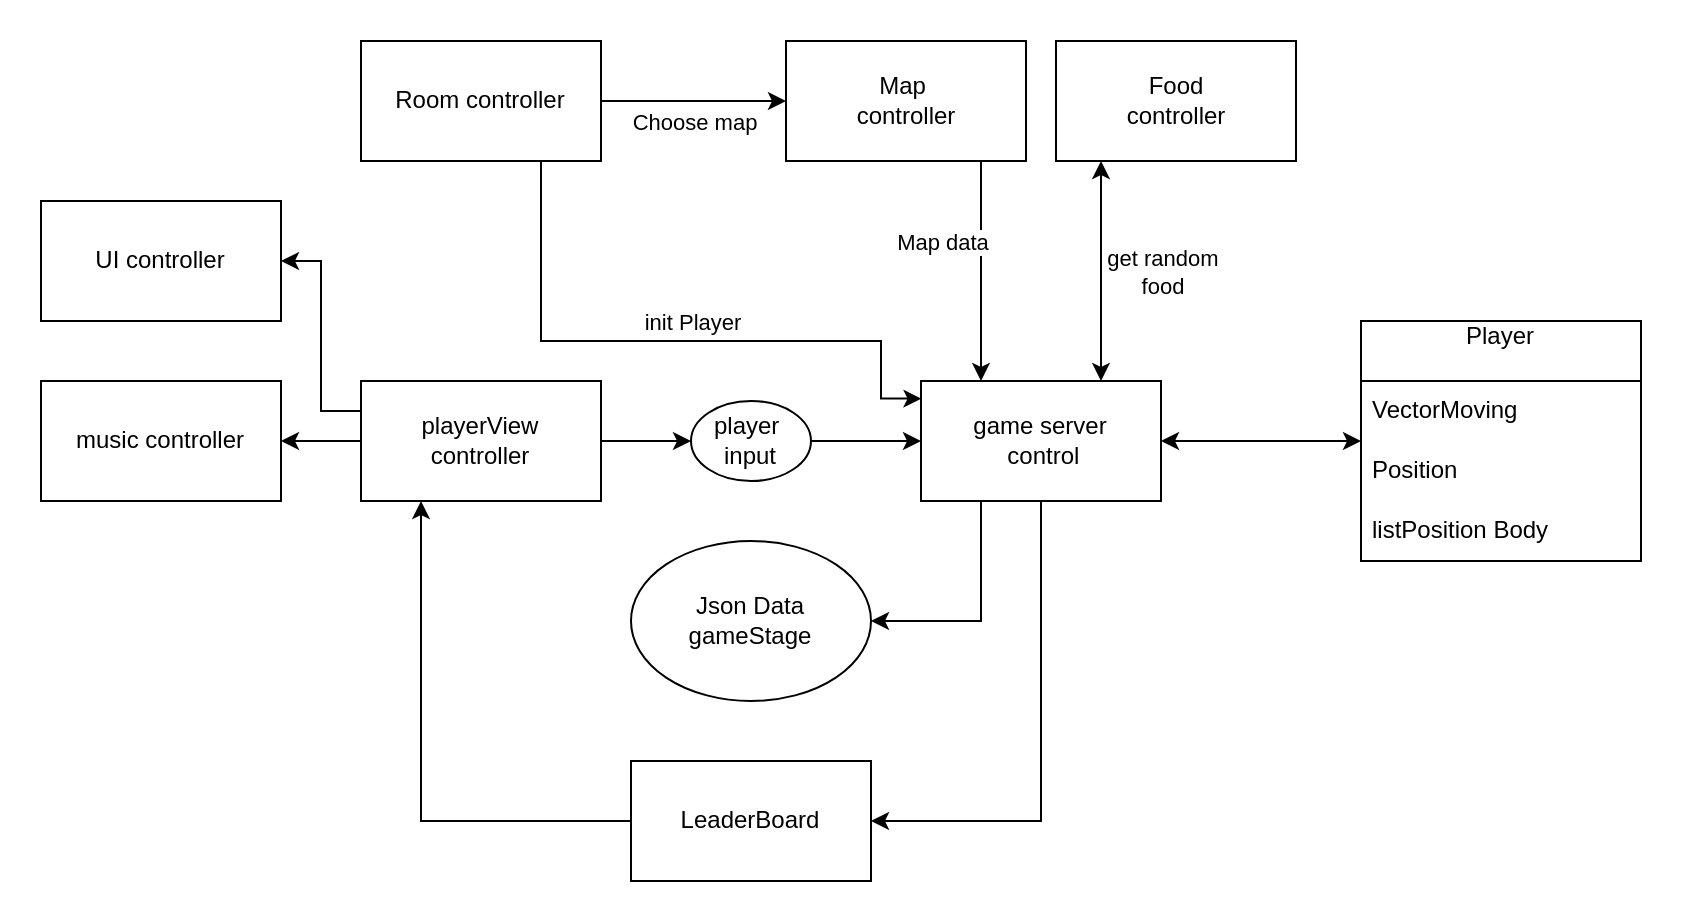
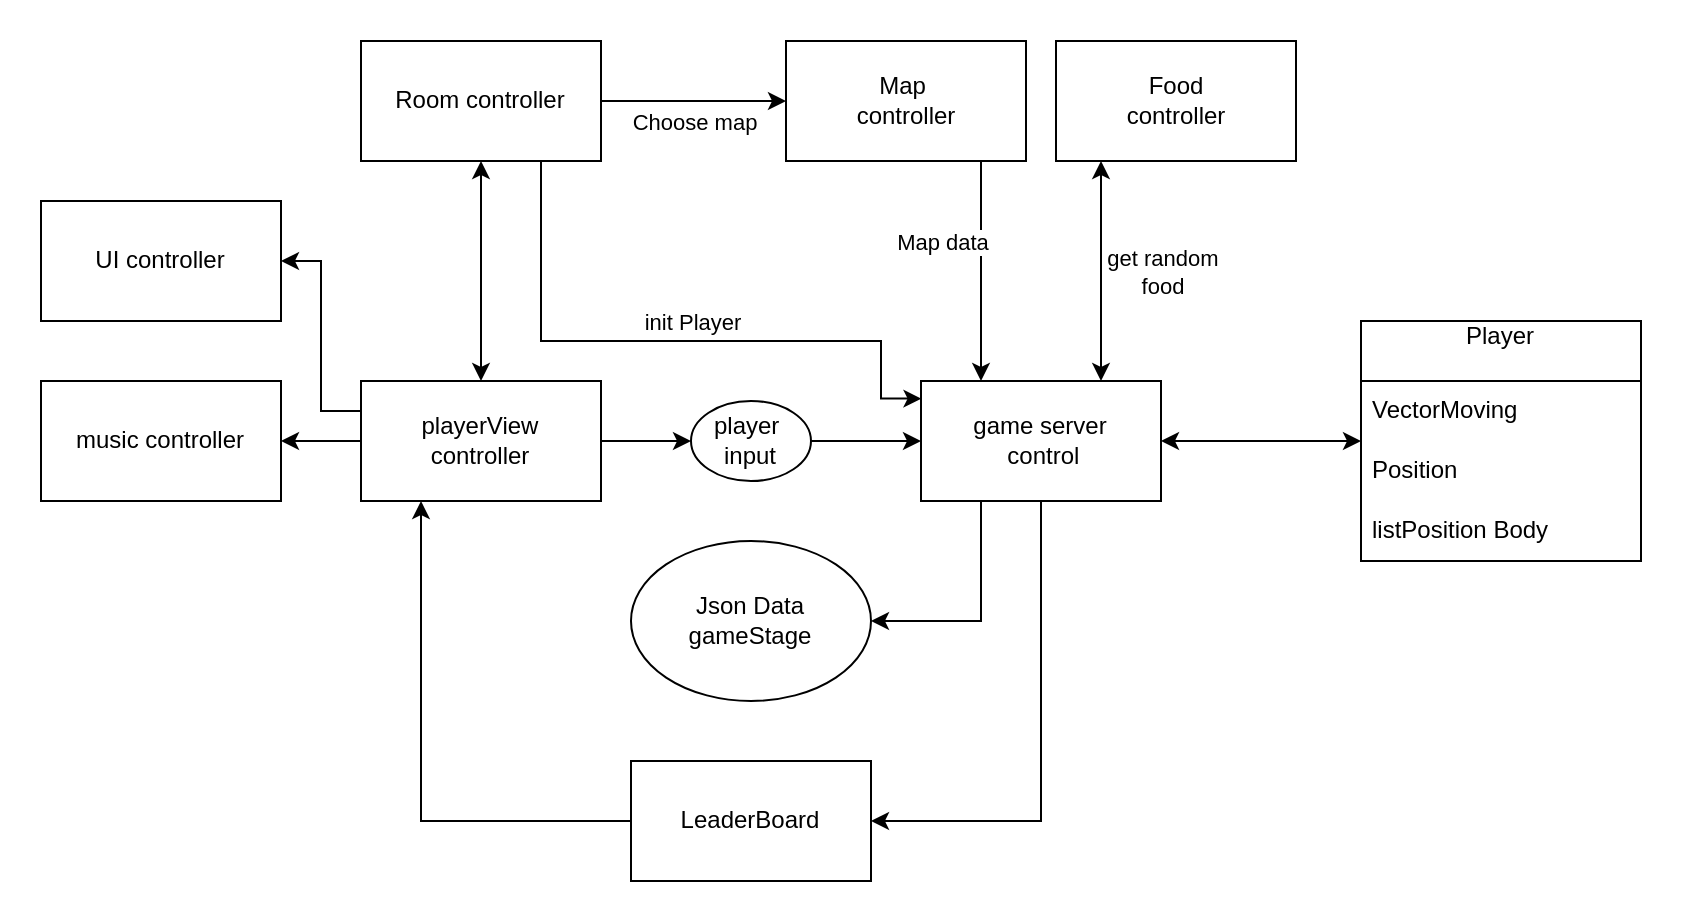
edge "Room controller" -- "playerView controller": added
